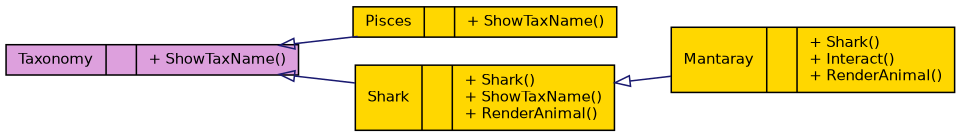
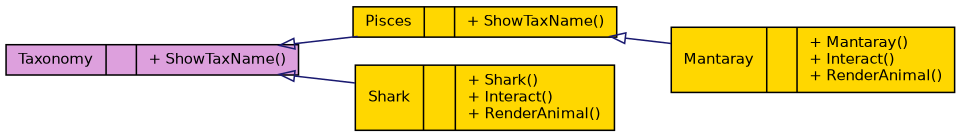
node "Mantaray": text "+ Shark()" -> "+ Mantaray()"
edge "Mantaray" -> "Shark": now "Mantaray" -> "Pisces"
node "Shark": text "+ ShowTaxName()" -> "+ Interact()"
